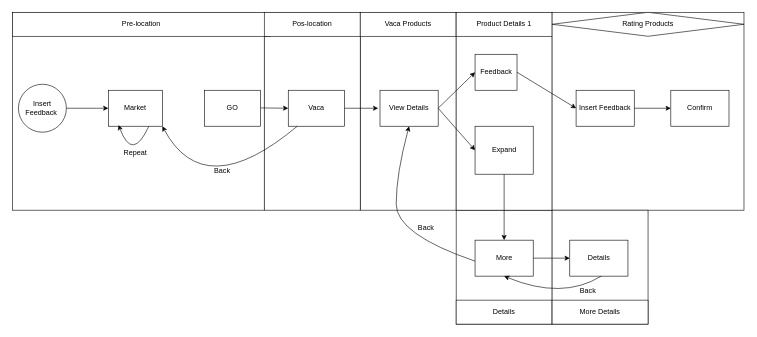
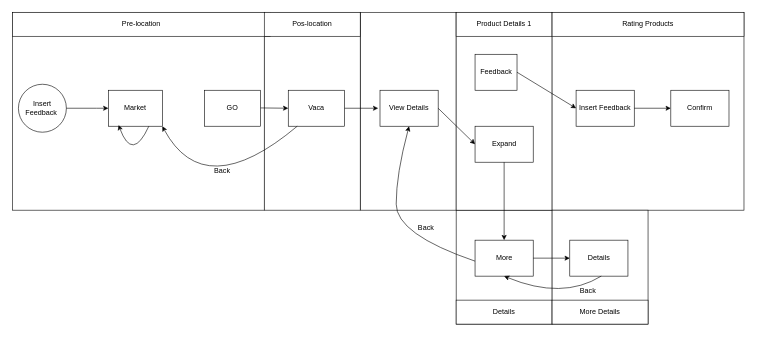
node "Vaca Products": removed
node "Rating Products": shape diamond -> rectangle
edge "View Details" -> "Feedback": removed
node "Expand": size 58x48 -> 58x36
node "Repeat": removed
